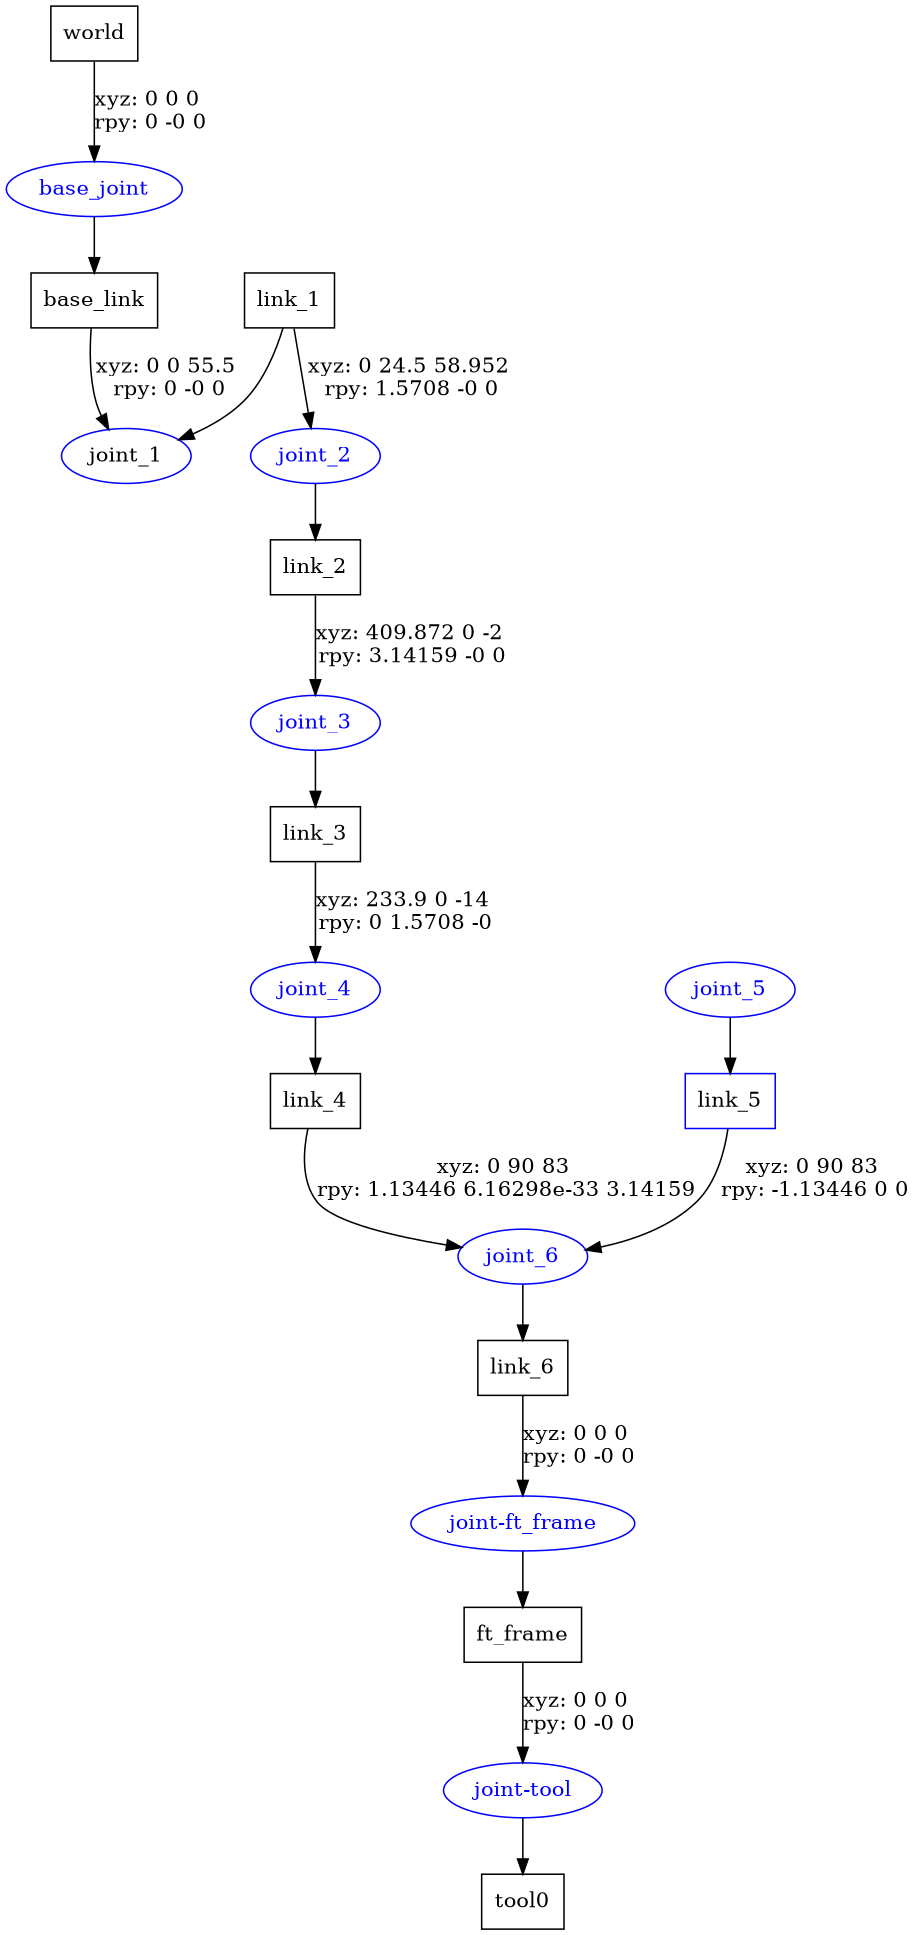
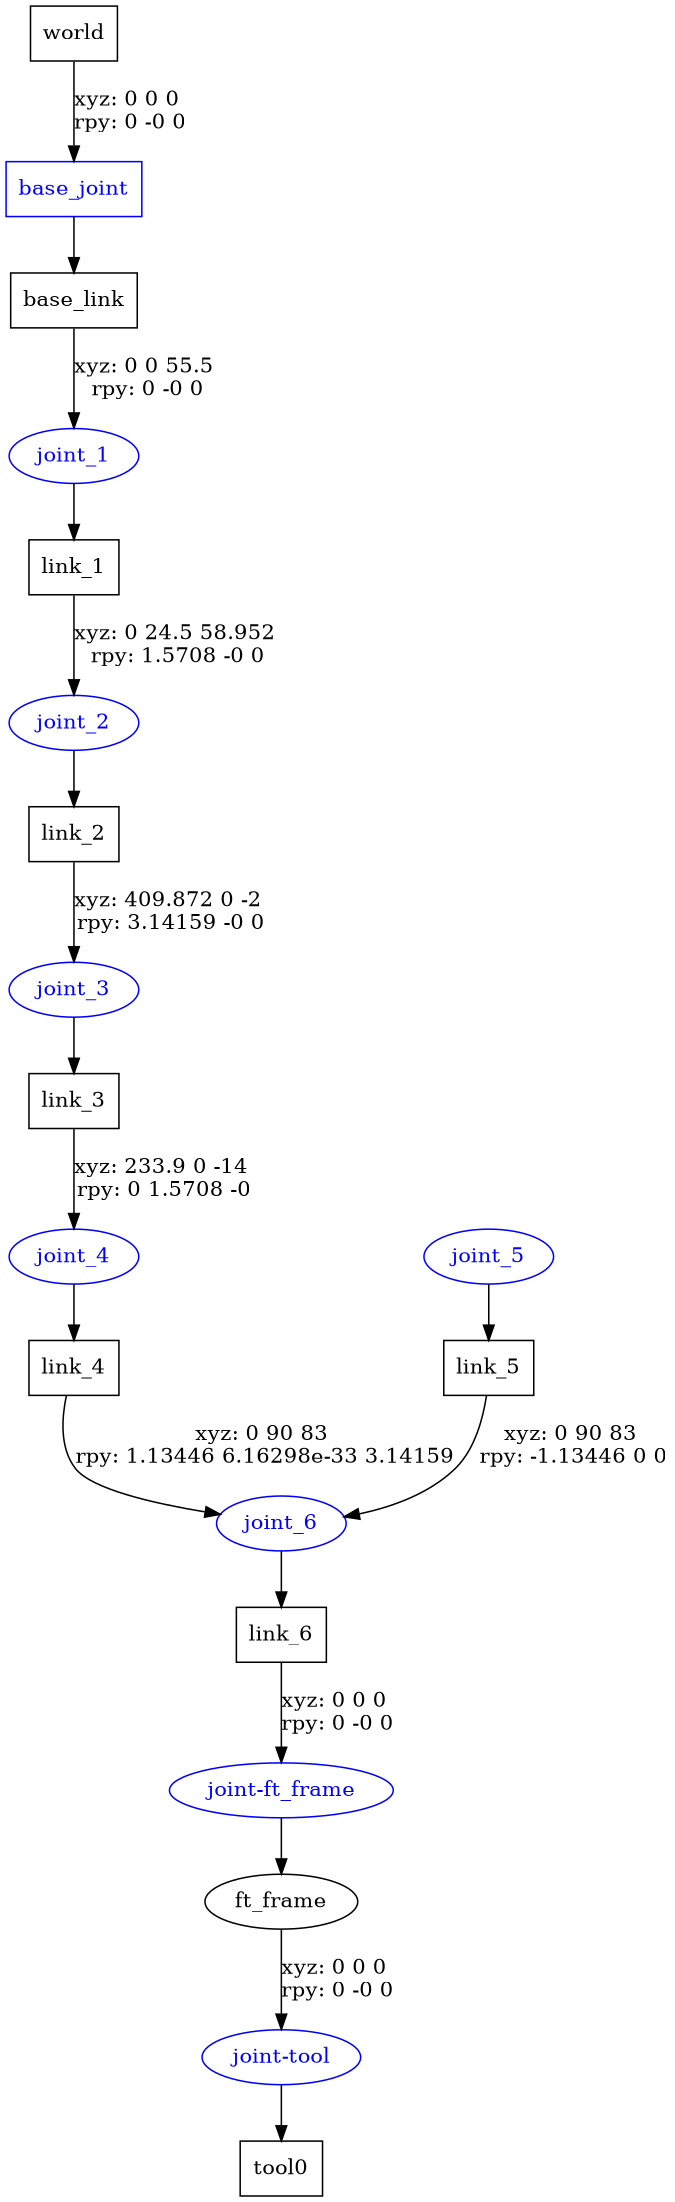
node "base_joint": shape ellipse -> box
edge "link_1" -> "joint_1": reversed
node "joint_1": fontcolor black -> blue
node "link_5": color blue -> black
node "ft_frame": shape box -> ellipse
